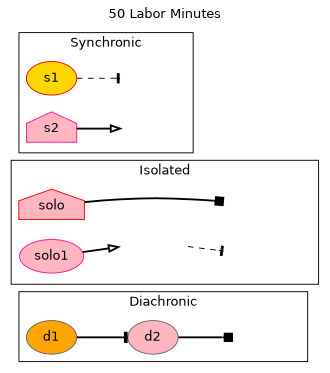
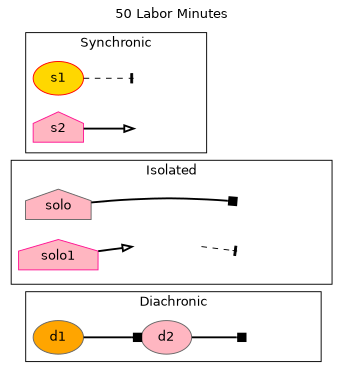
node "solo": color red -> gray40
node "solo1": shape ellipse -> house
edge "d1" -> "d2": arrowhead tee -> box
